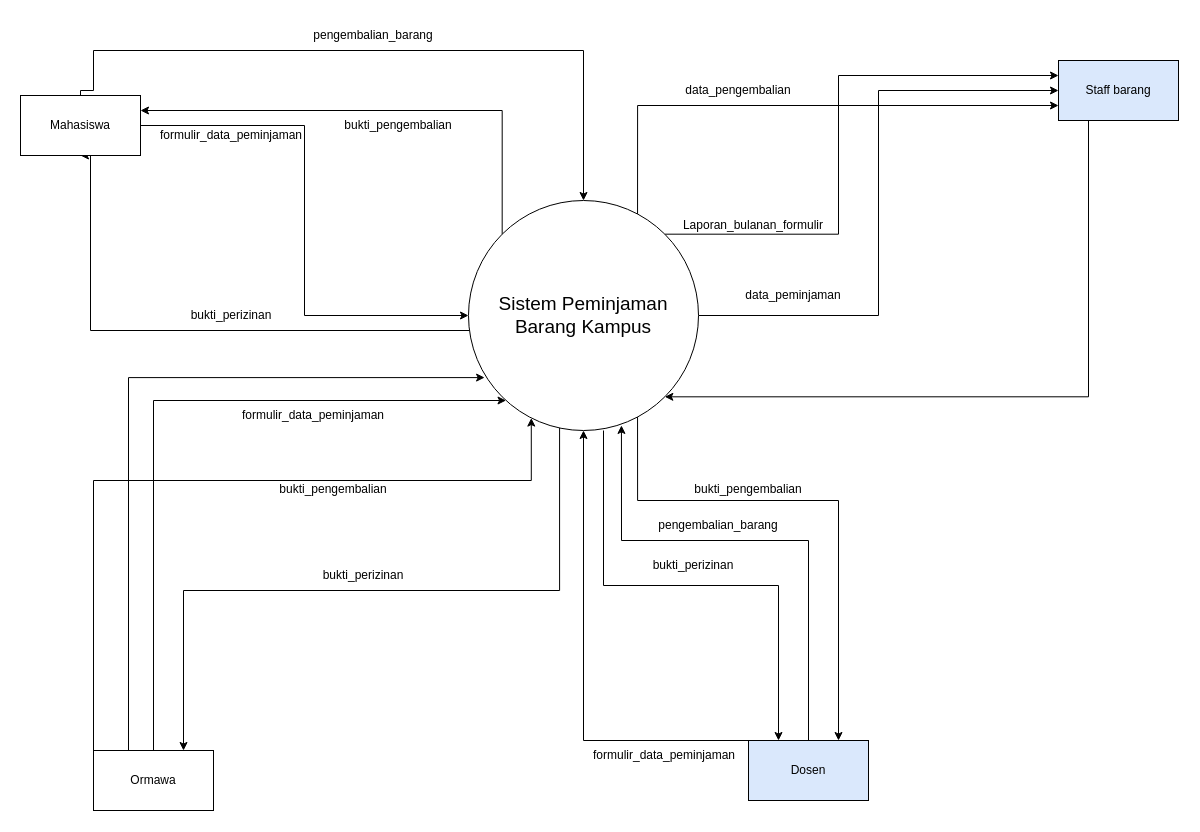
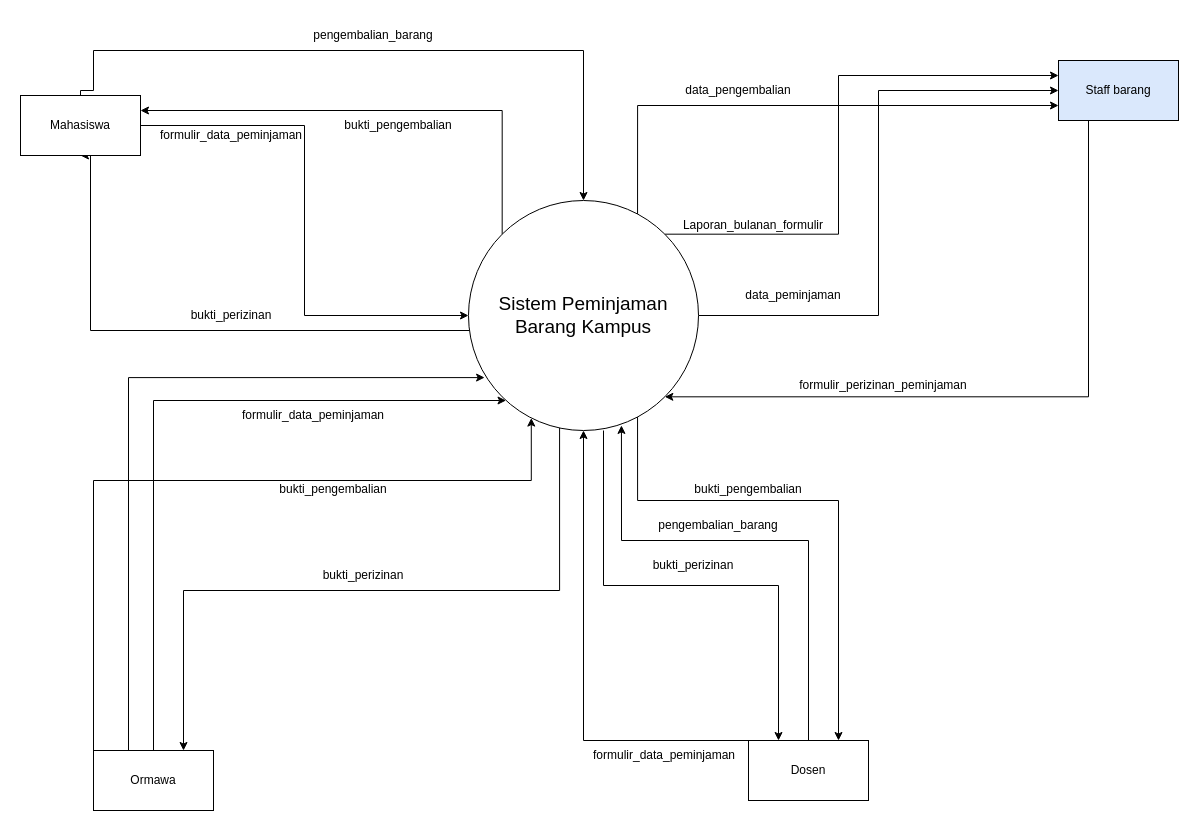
node "formulir_perizinan_peminjaman": added
node "Dosen": fillcolor #dae8fc -> #ffffff
